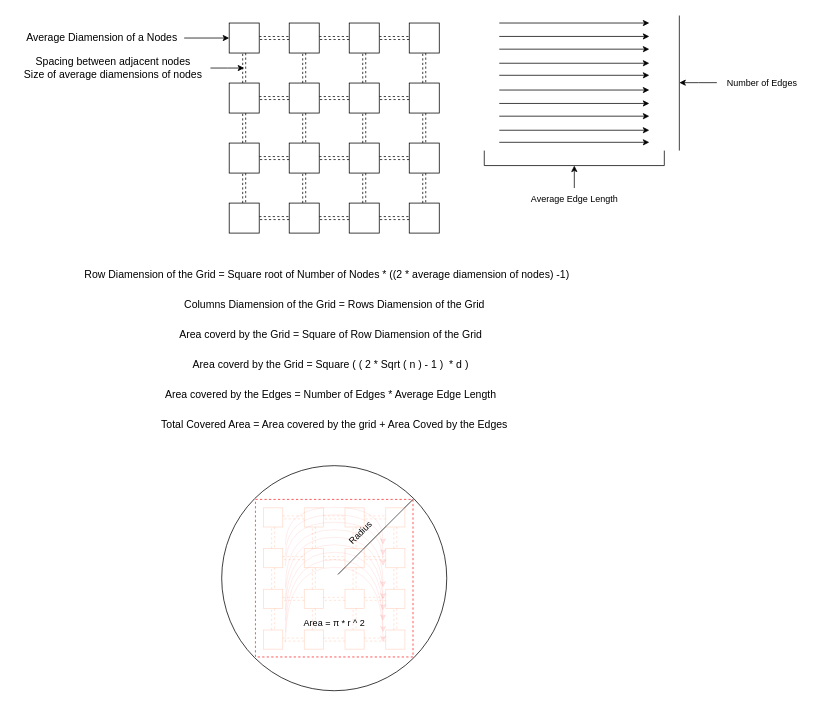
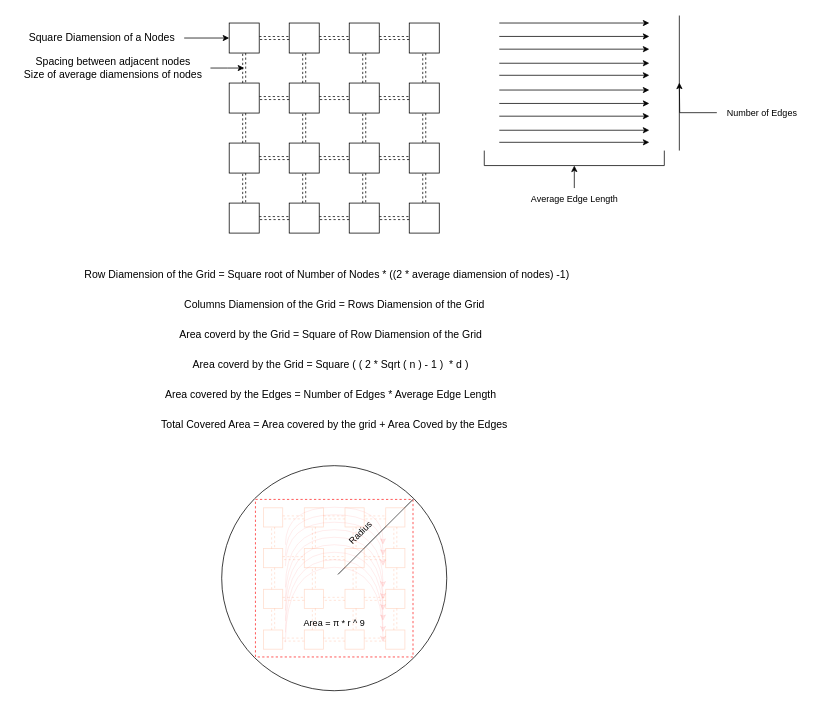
node "Average Diamension of a Nodes": label "Average Diamension of a Nodes" -> "Square Diamension of a Nodes"
node "Number of Edges": moved (762, 83) -> (762, 113)
node "Area = π * r ^ 2": label "Area = π * r ^ 2" -> "Area = π * r ^ 9"
